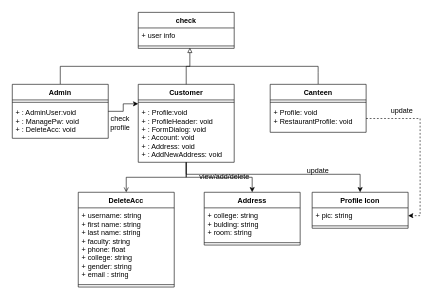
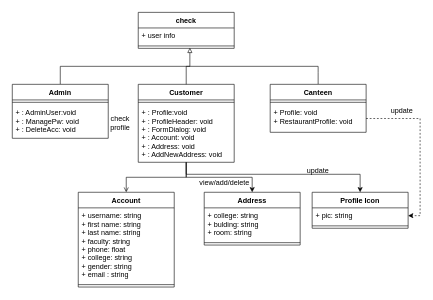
edge "Admin" -> "Customer": removed
node "view/add/delete": moved (225, 177) -> (225, 183)
node "DeleteAcc": label "DeleteAcc" -> "Account"
